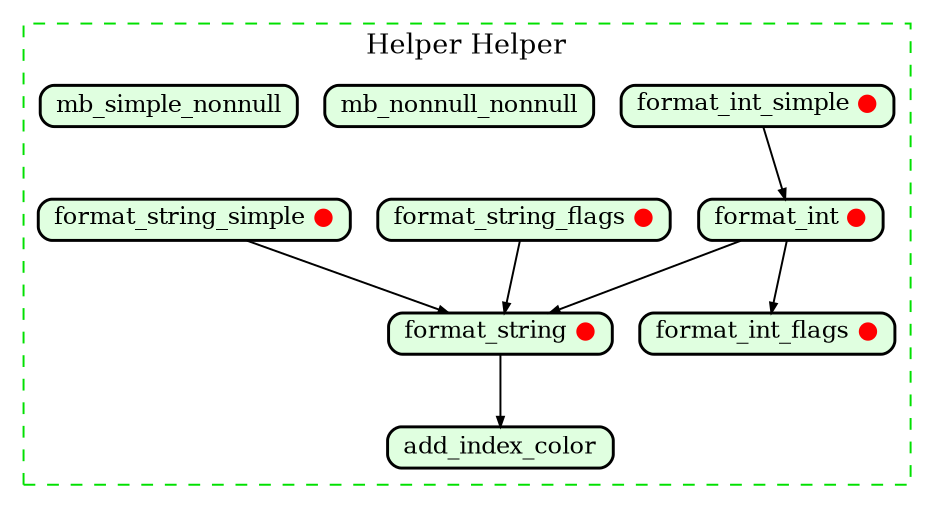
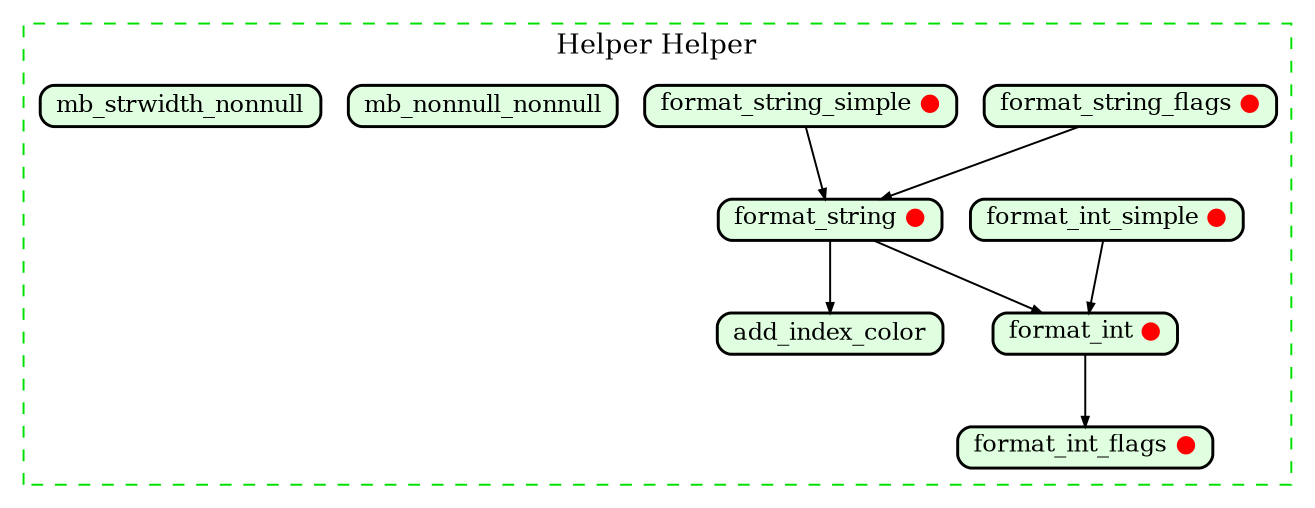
node "mb_simple_nonnull": label "mb_simple_nonnull" -> "mb_strwidth_nonnull"
edge "format_int" -> "format_string": reversed
